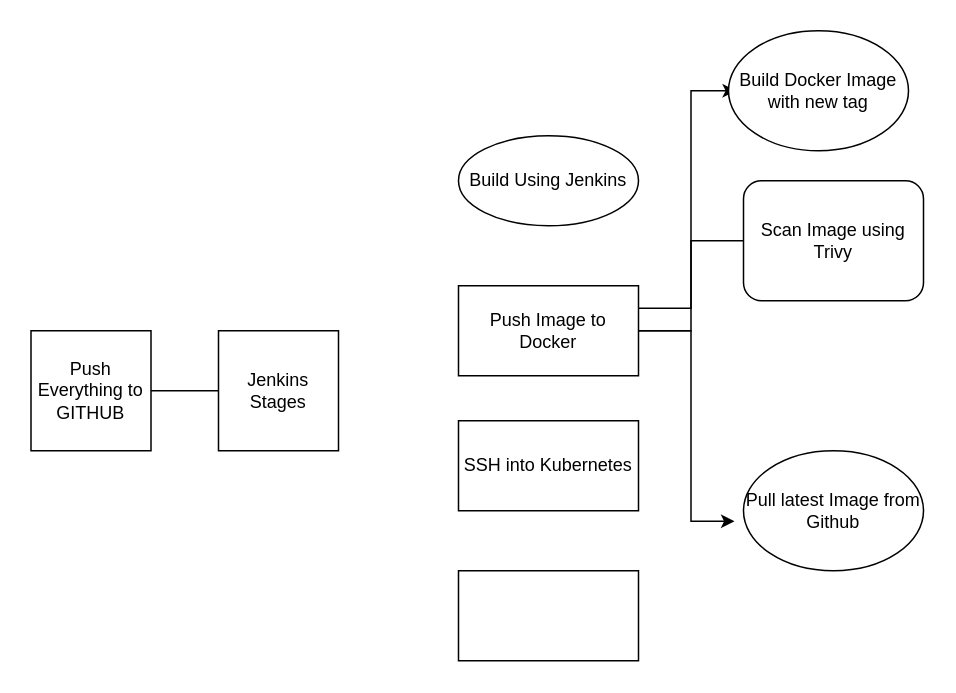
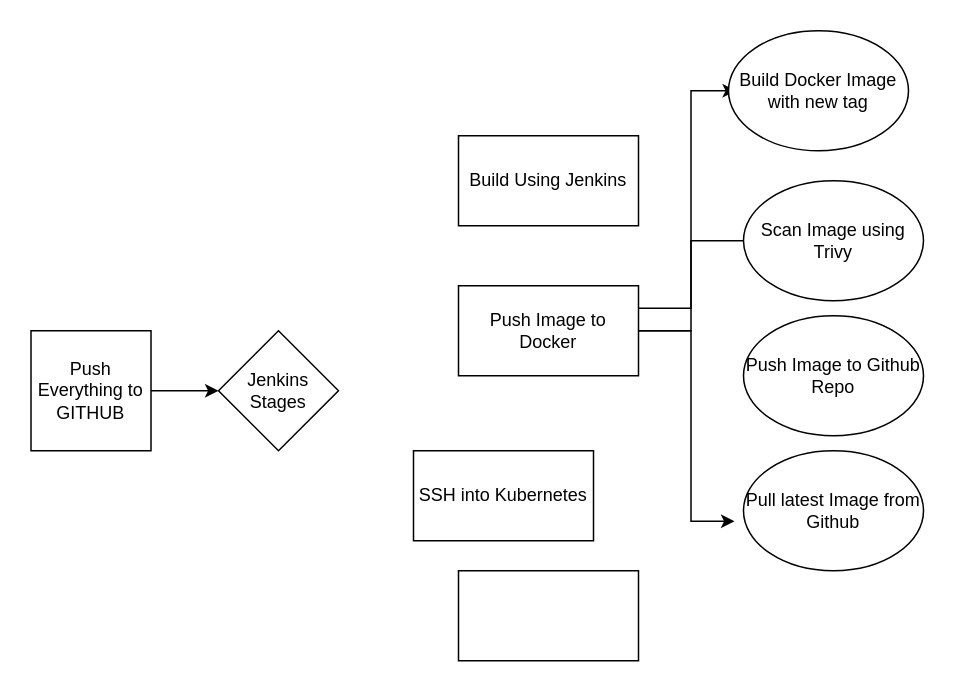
node "Build Using Jenkins": shape ellipse -> rectangle
node "Scan Image using Trivy": shape rounded rectangle -> ellipse
node "Push Image to Github Repo": added
edge "Push Everything to GITHUB" -- "Jenkins Stages": arrowhead none -> classic
node "Jenkins Stages": shape rectangle -> diamond
node "SSH into Kubernetes": moved (548, 466) -> (503, 496)
